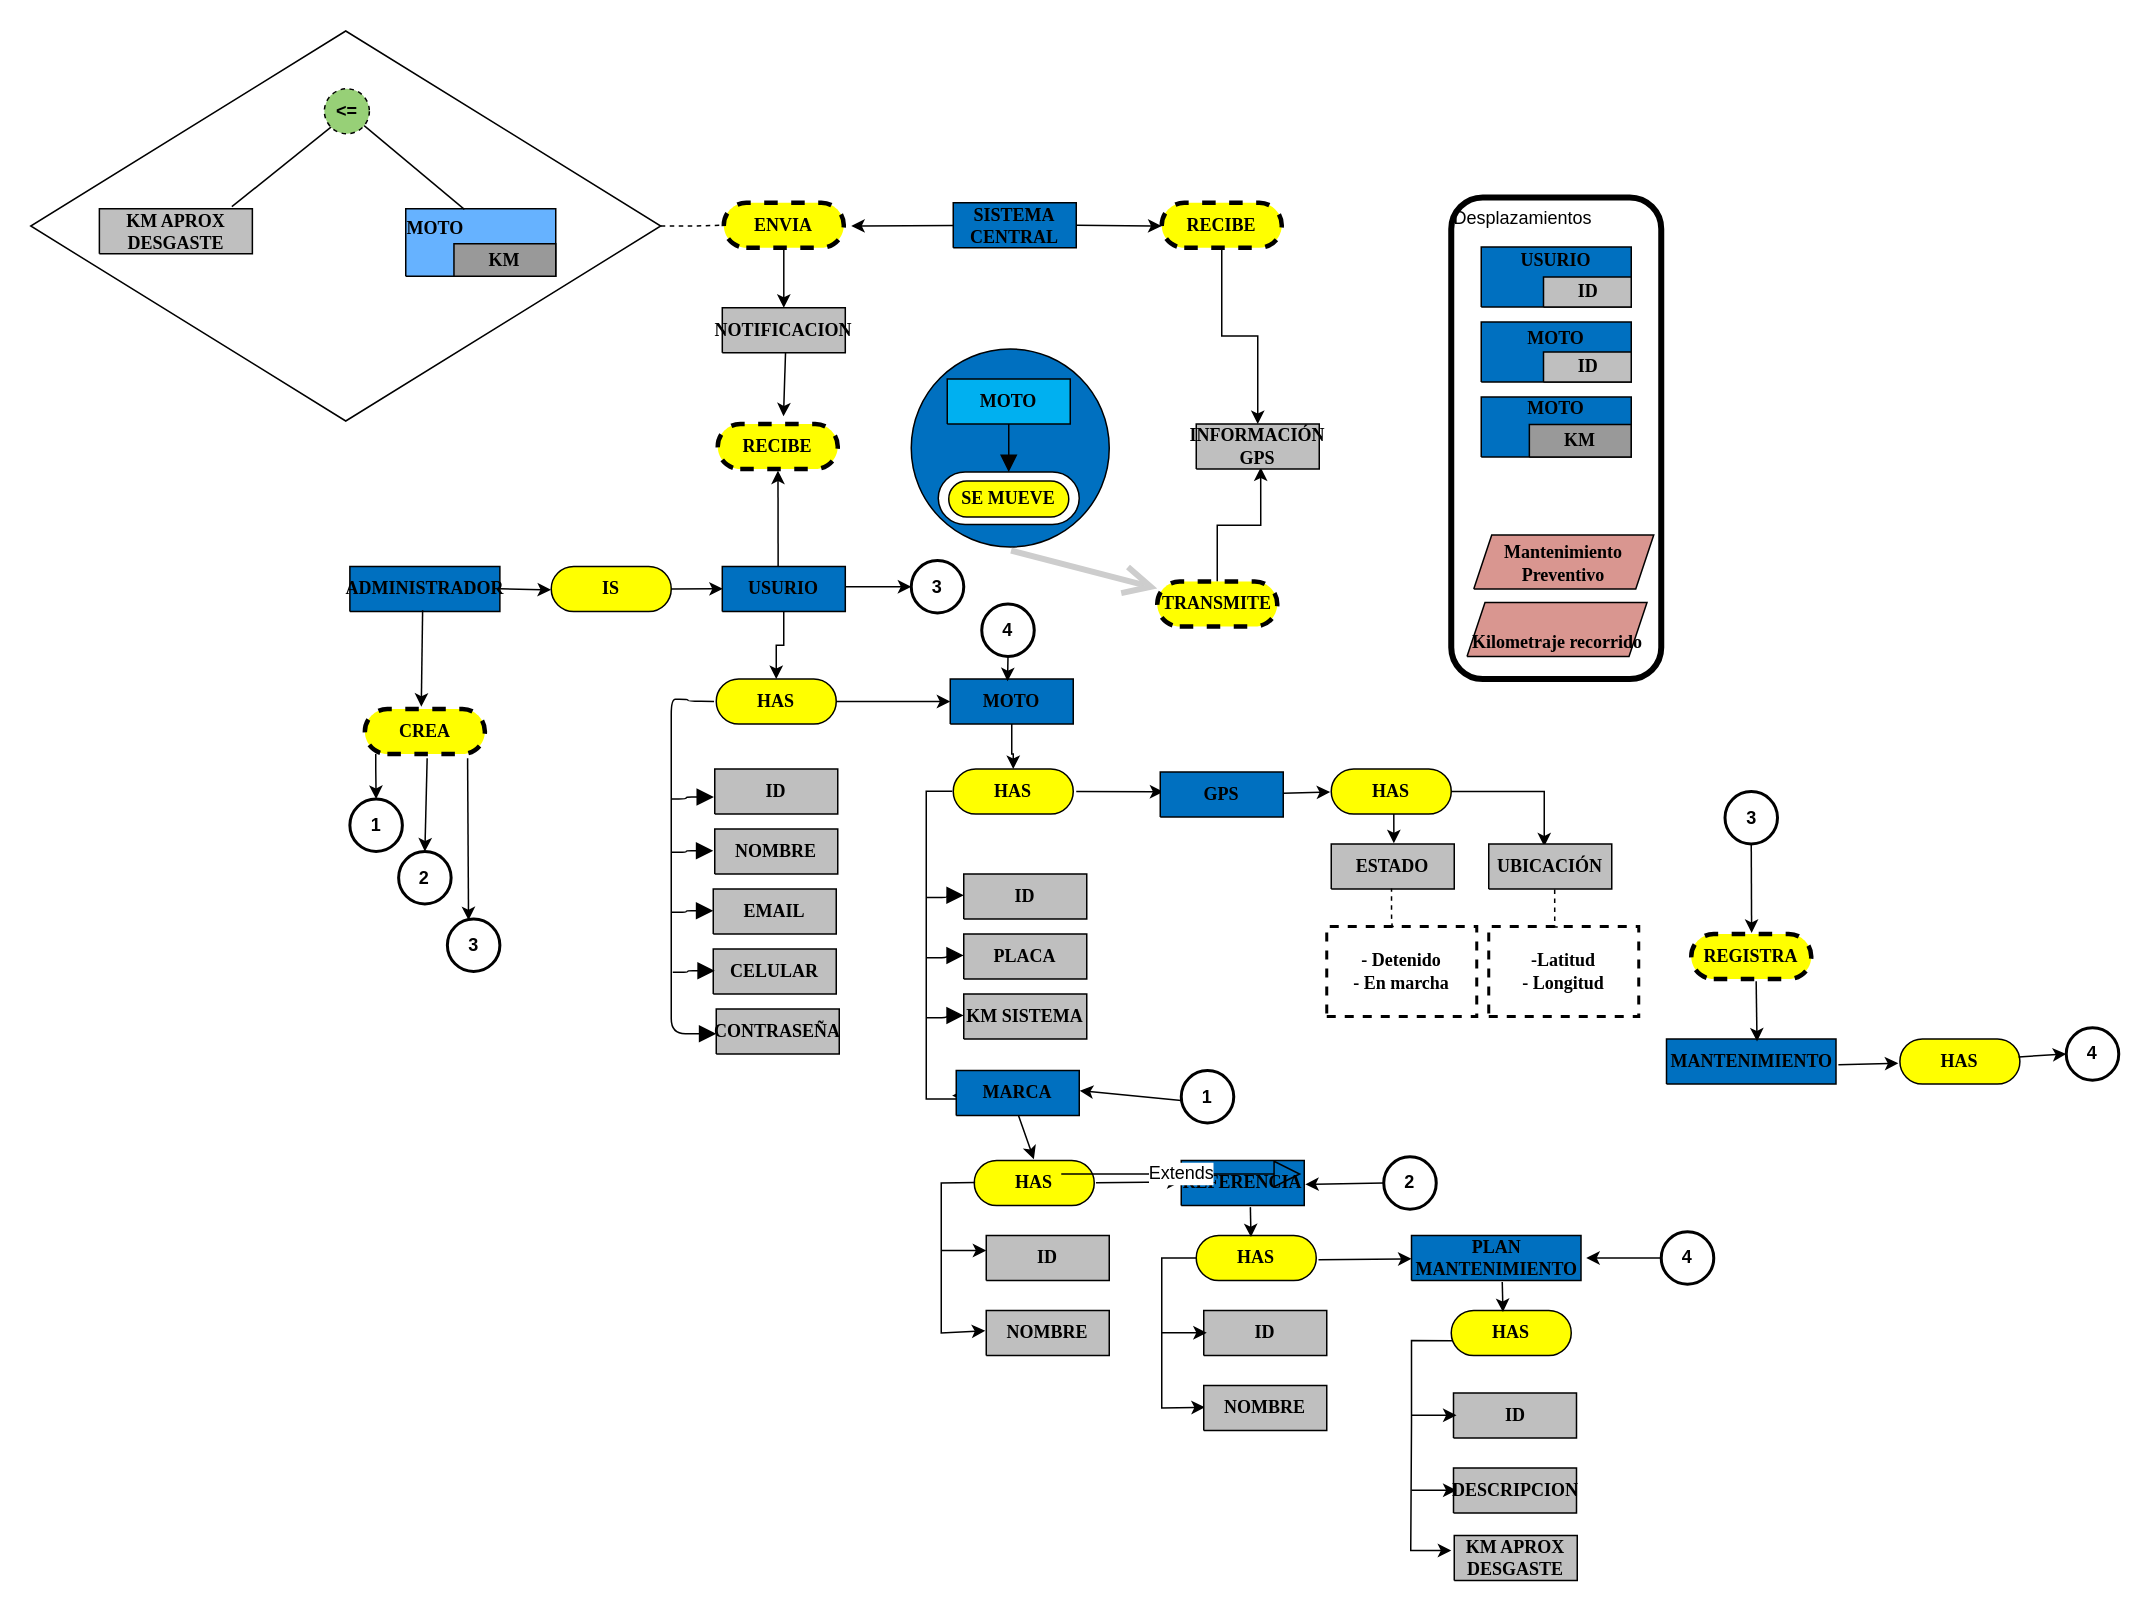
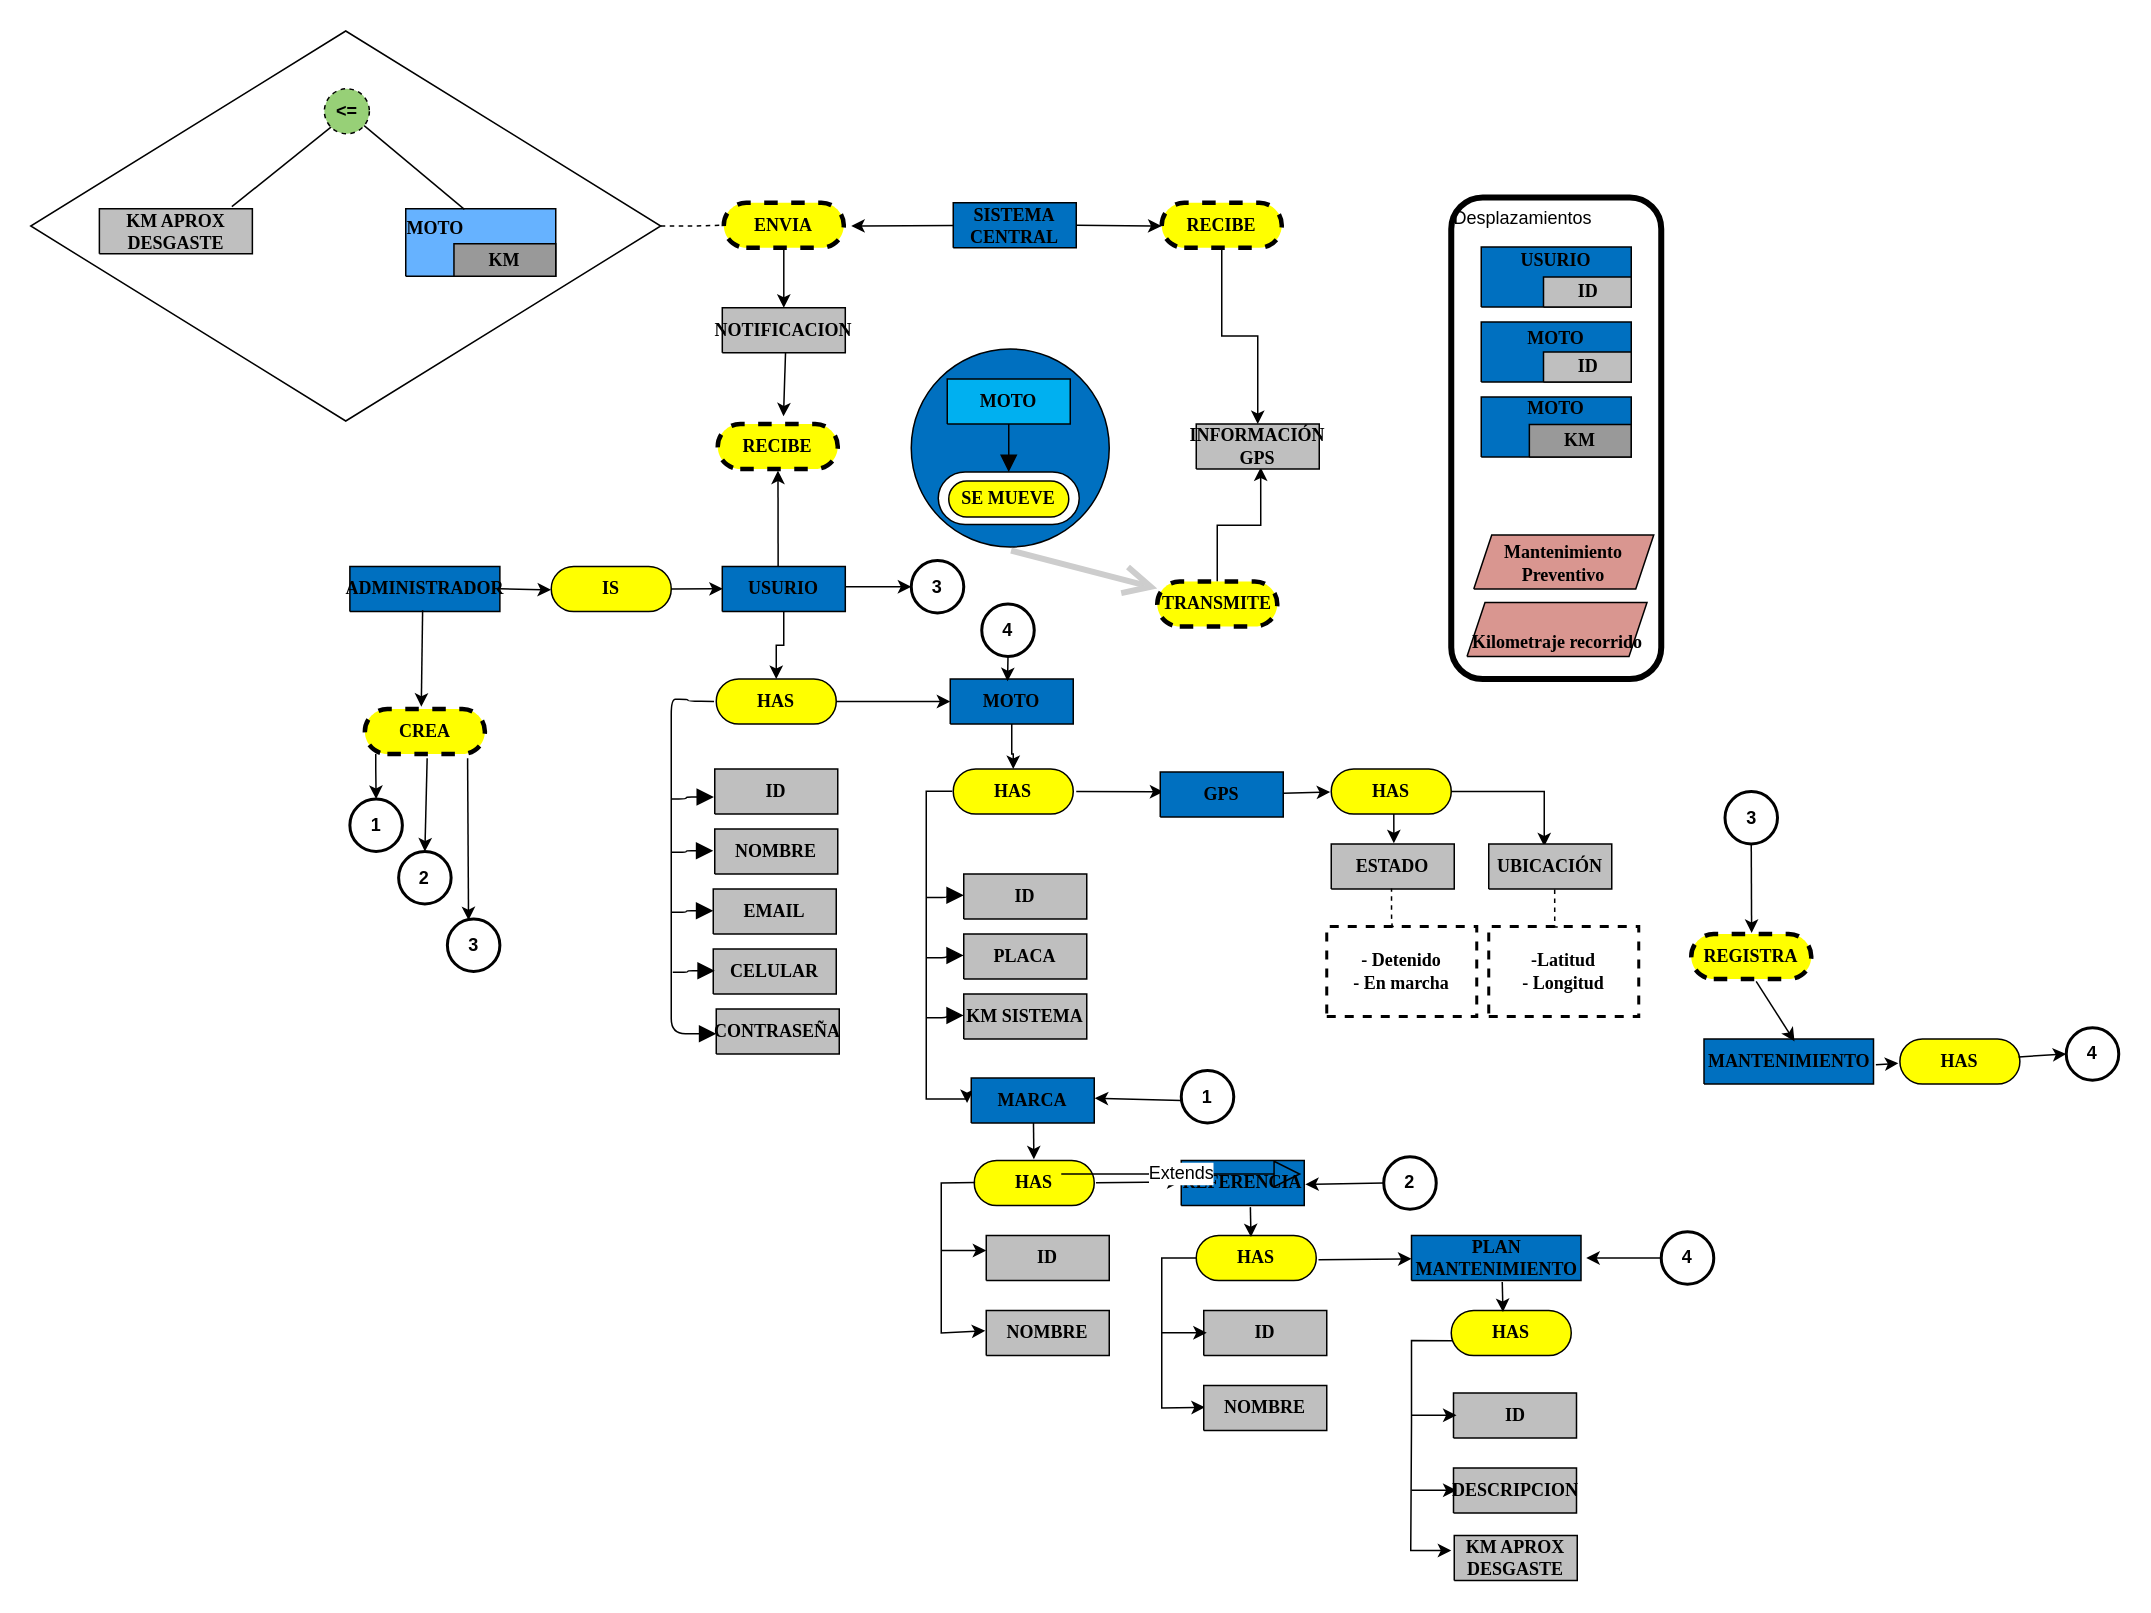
node "MANTENIMIENTO": moved (1751, 1061) -> (1789, 1061)
node "MARCA": moved (1018, 1093) -> (1033, 1100)
